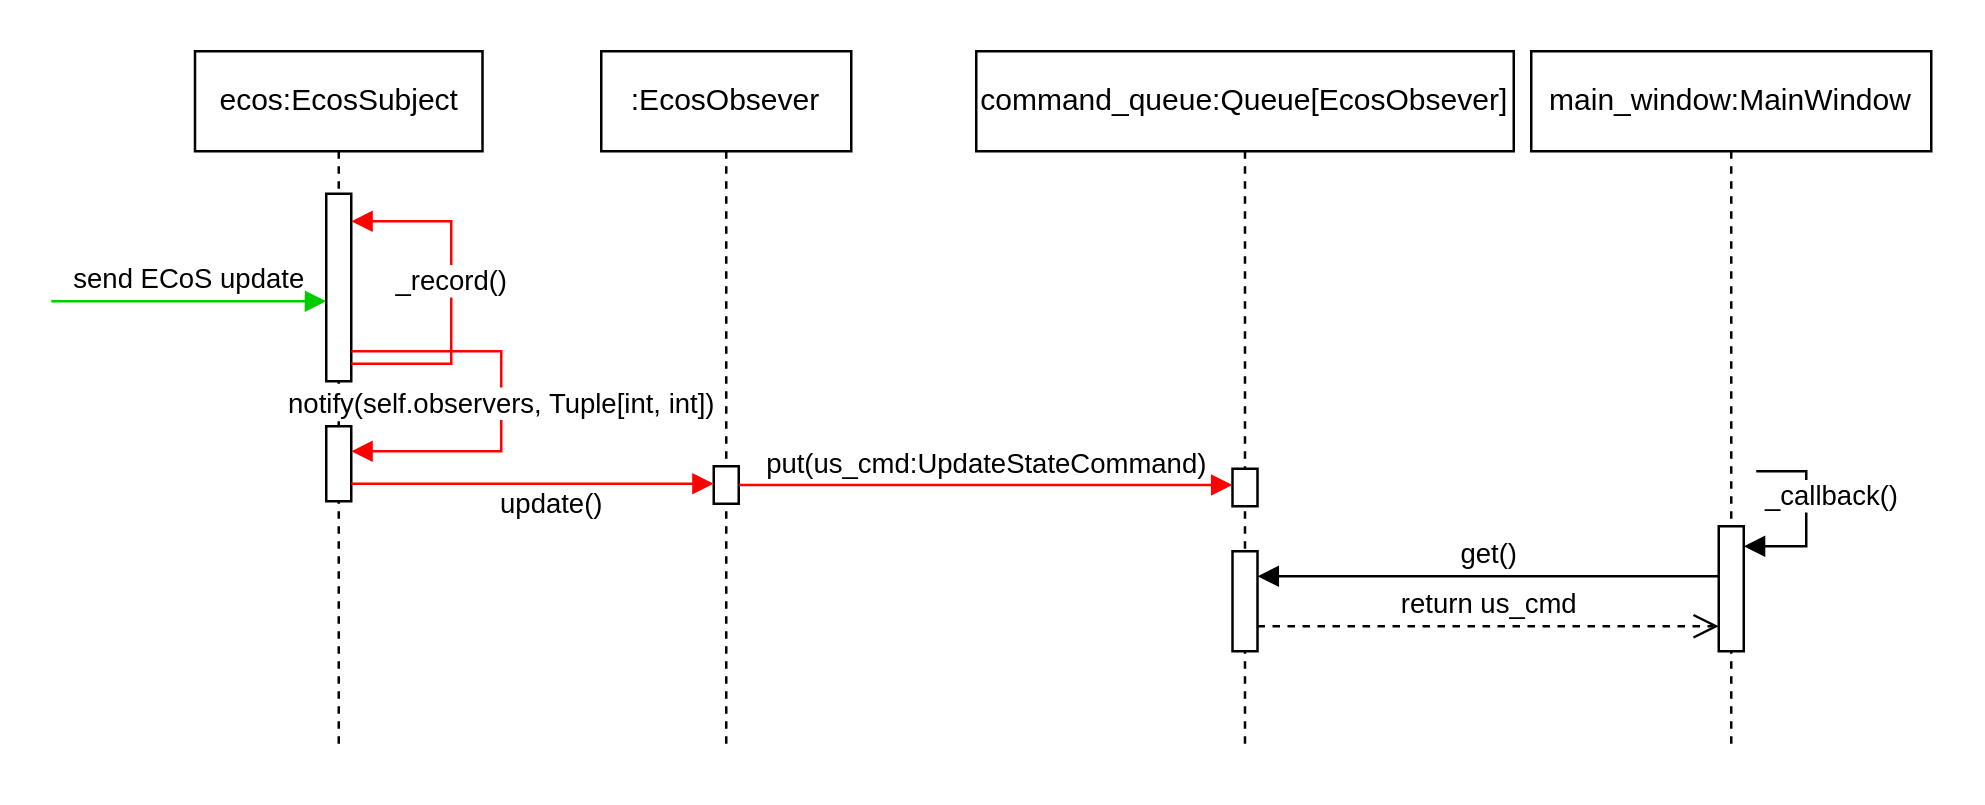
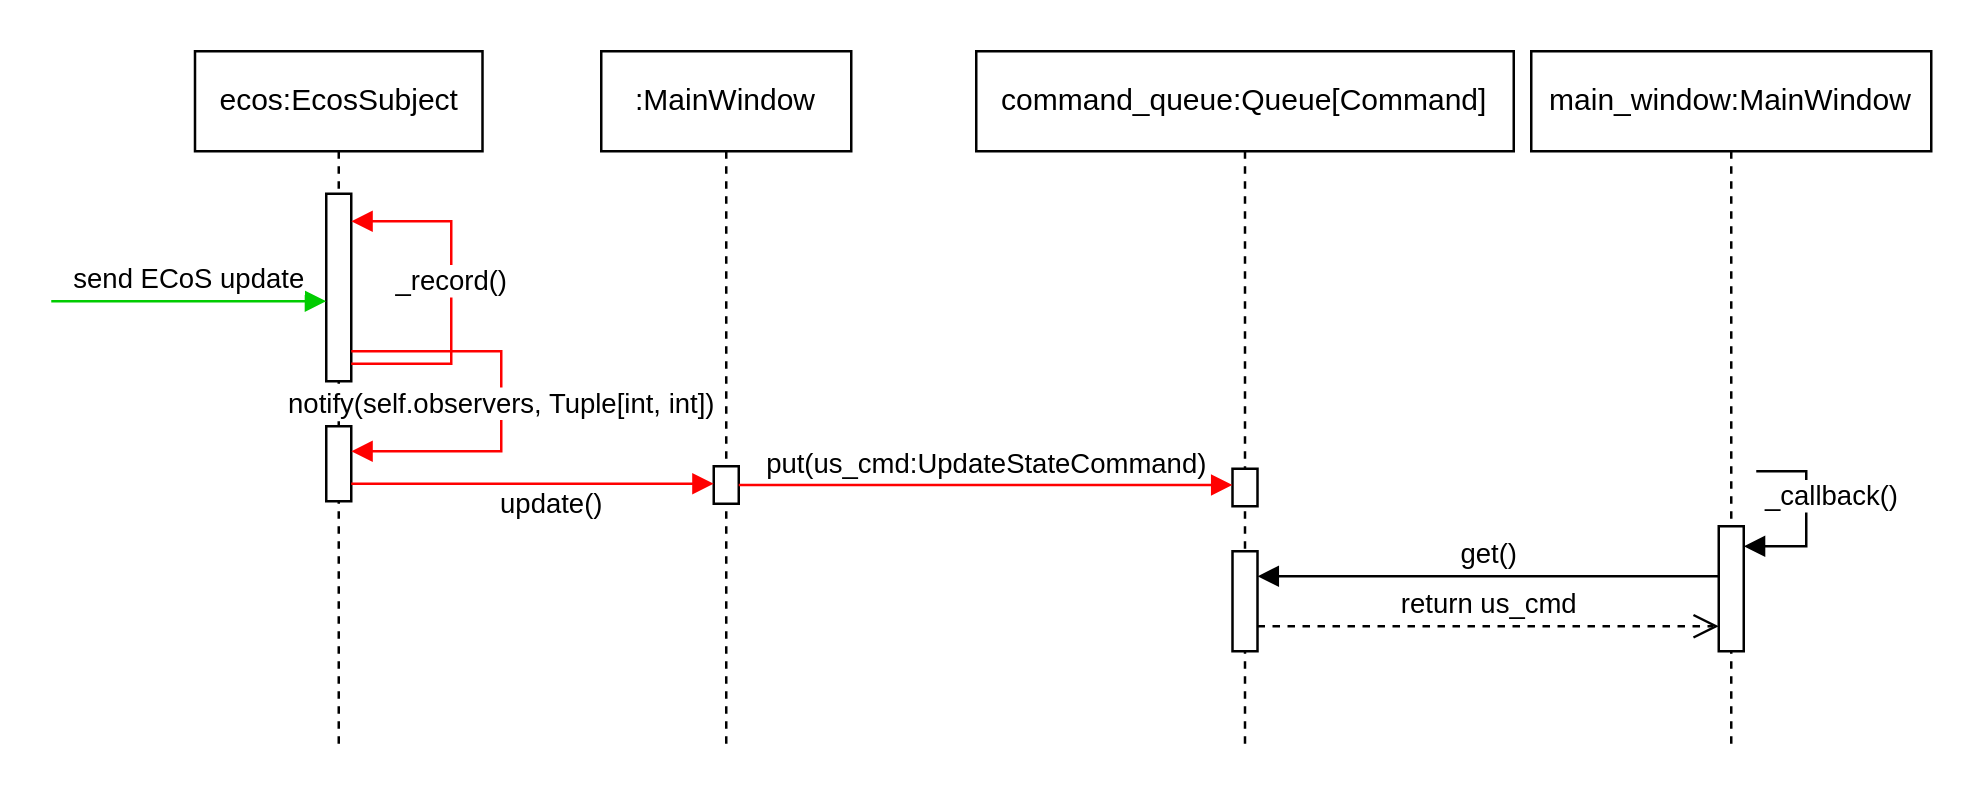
node ":EcosObsever": label ":EcosObsever" -> ":MainWindow"
node "command_queue:Queue[EcosObsever]": label "command_queue:Queue[EcosObsever]" -> "command_queue:Queue[Command]"
